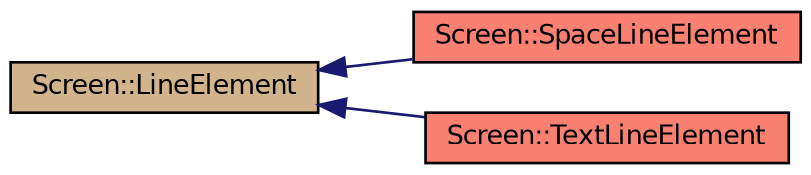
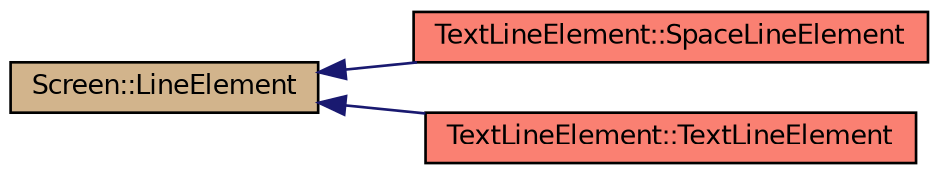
node "Screen::SpaceLineElement": label "Screen::SpaceLineElement" -> "TextLineElement::SpaceLineElement"
node "Screen::TextLineElement": label "Screen::TextLineElement" -> "TextLineElement::TextLineElement"
